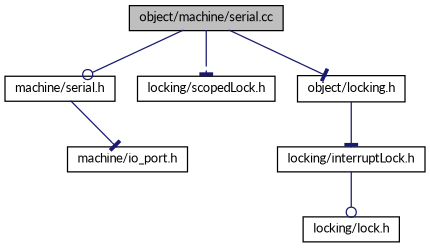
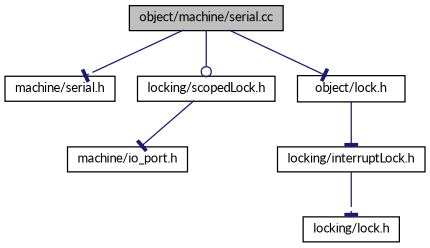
edge "object/machine/serial.cc" -> "locking/scopedLock.h": arrowhead tee -> odot
edge "object/machine/serial.cc" -> "machine/serial.h": arrowhead odot -> tee
node "object/locking.h": label "object/locking.h" -> "object/lock.h"
edge "machine/serial.h" -> "machine/io_port.h": now "locking/scopedLock.h" -> "machine/io_port.h"
edge "locking/interruptLock.h" -> "locking/lock.h": arrowhead odot -> tee
